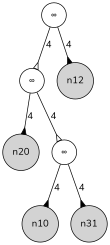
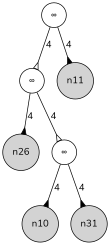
node "n12": label "n12" -> "n11"
node "n20": label "n20" -> "n26"
